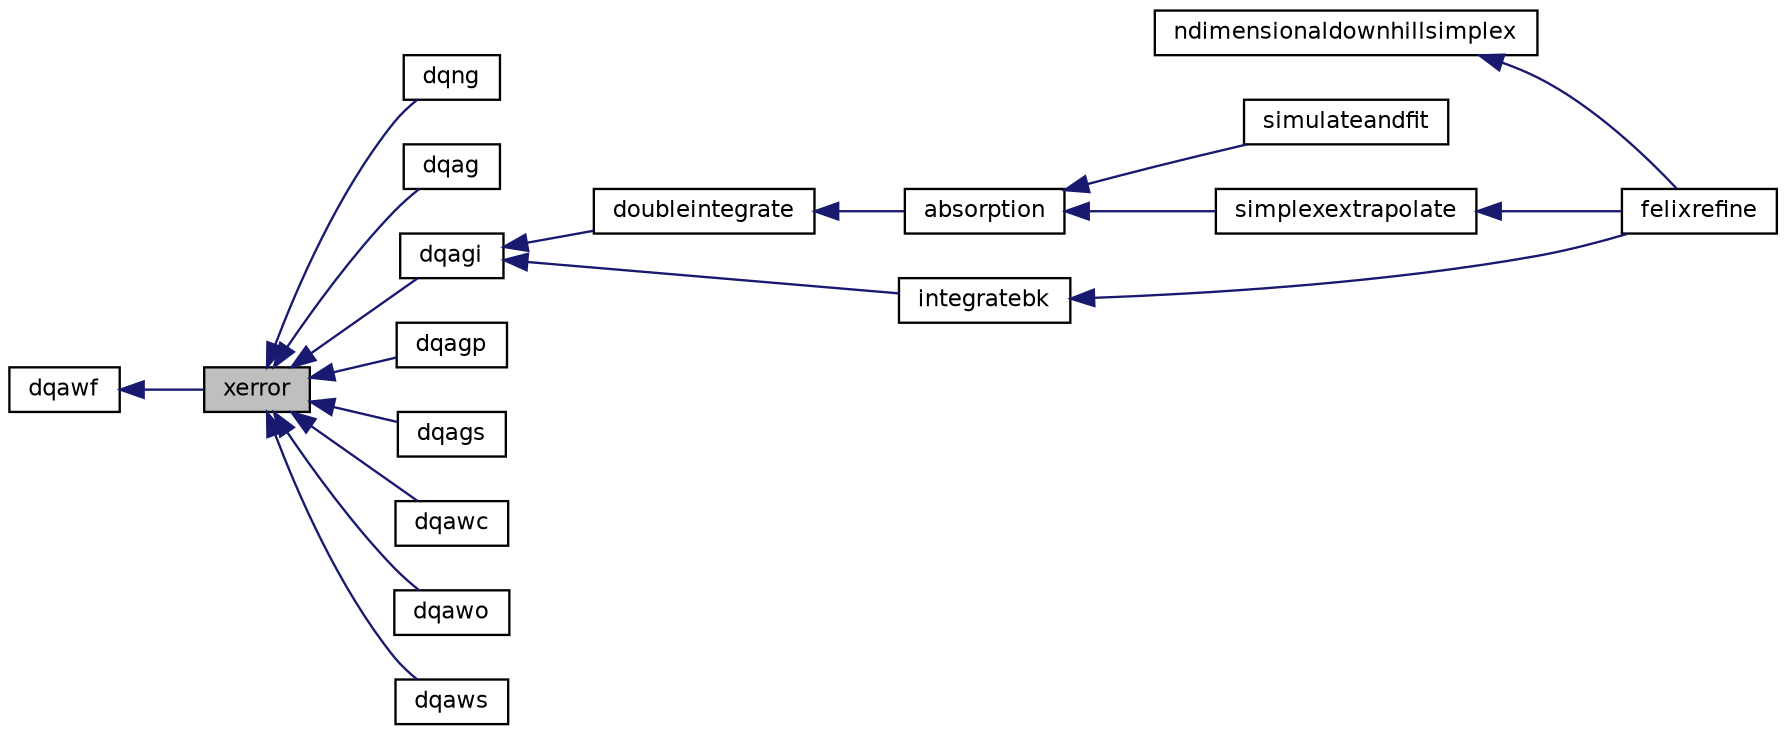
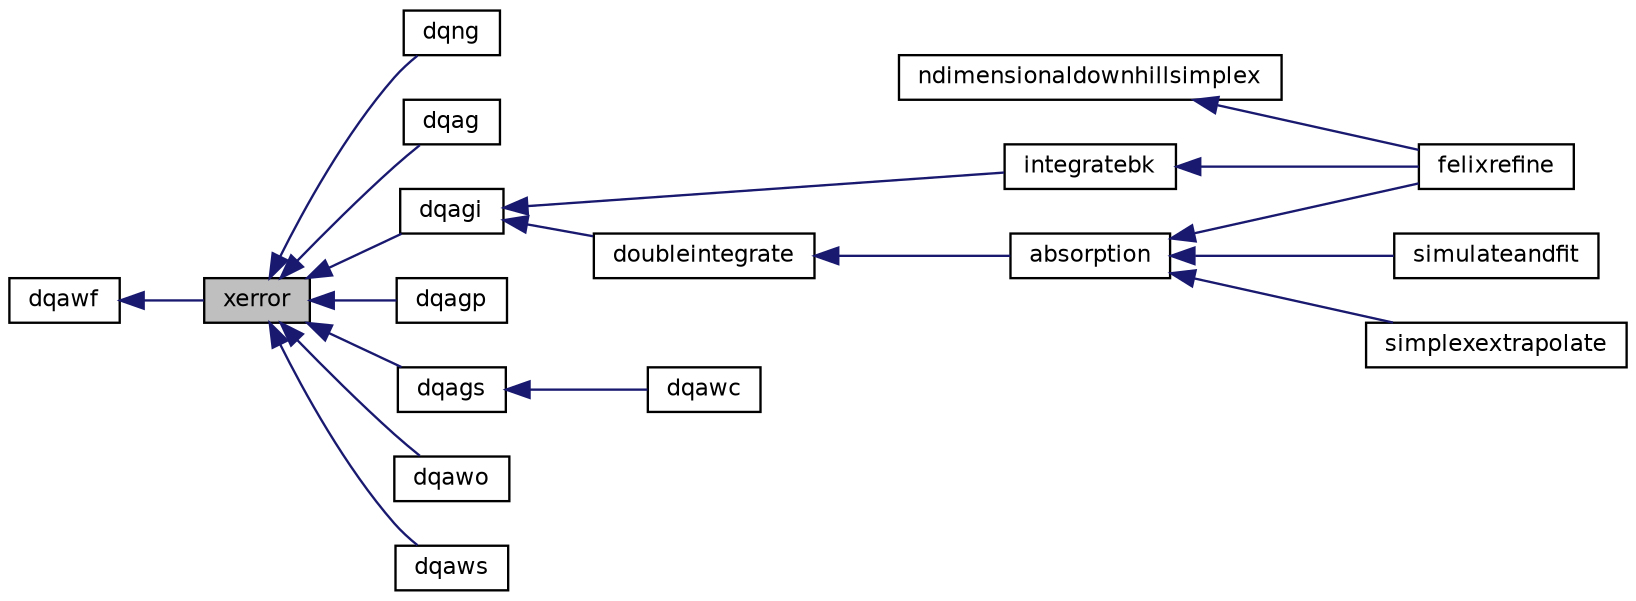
edge "felixrefine" -> "simplexextrapolate": now "felixrefine" -> "absorption"
edge "dqawc" -> "xerror": now "dqawc" -> "dqags"
